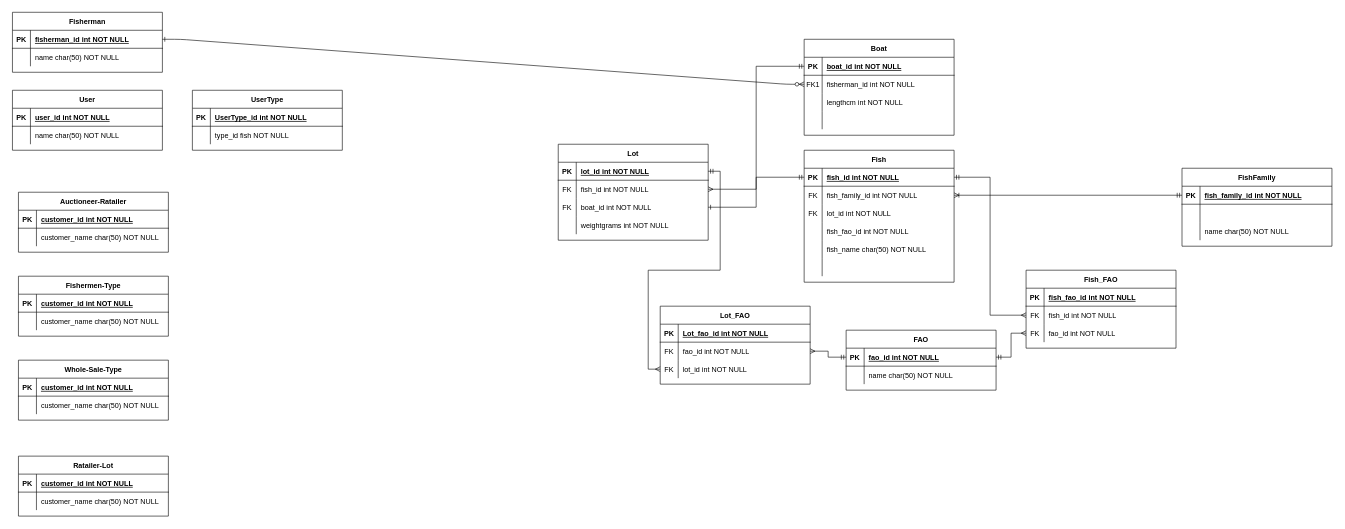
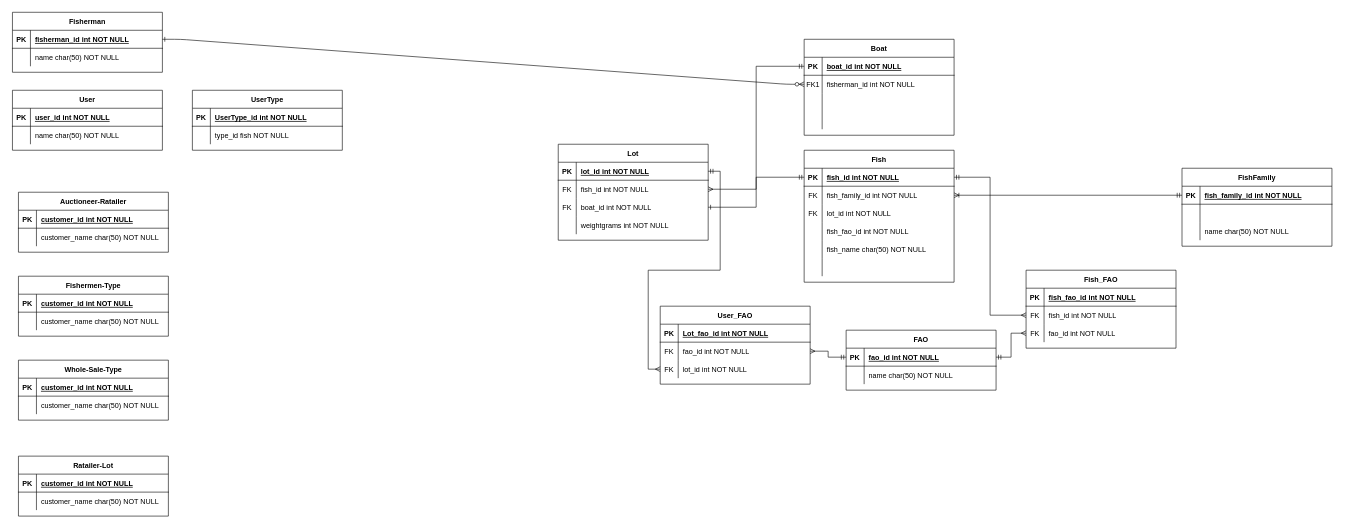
node "lengthcm int NOT NULL": removed
node "Lot_FAO": label "Lot_FAO" -> "User_FAO"
